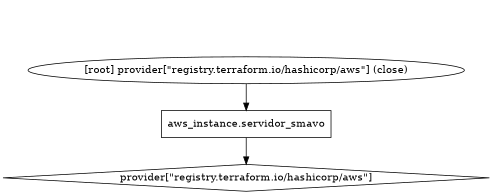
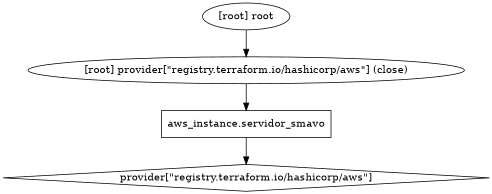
node "[root] root": added
